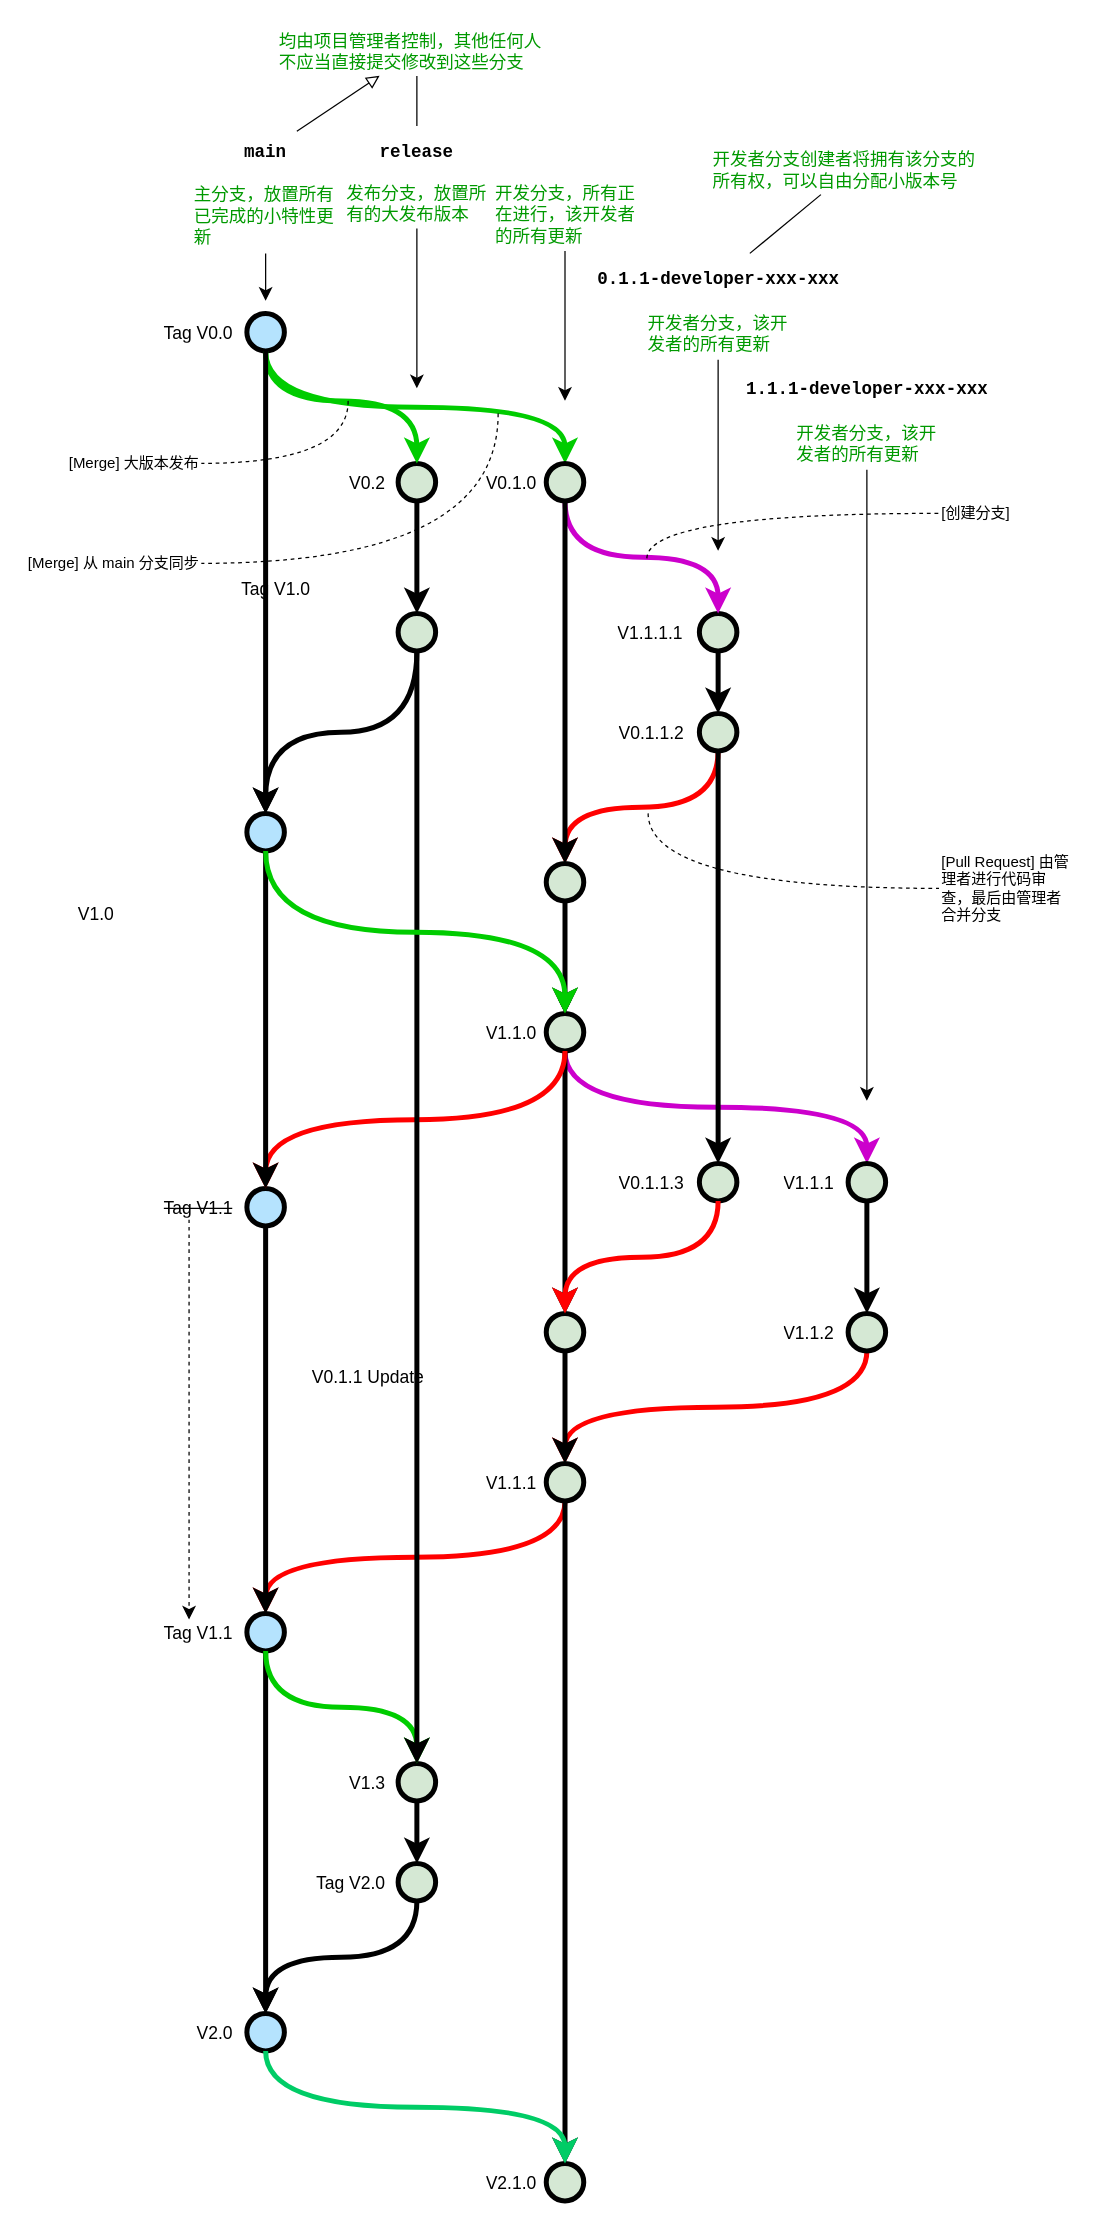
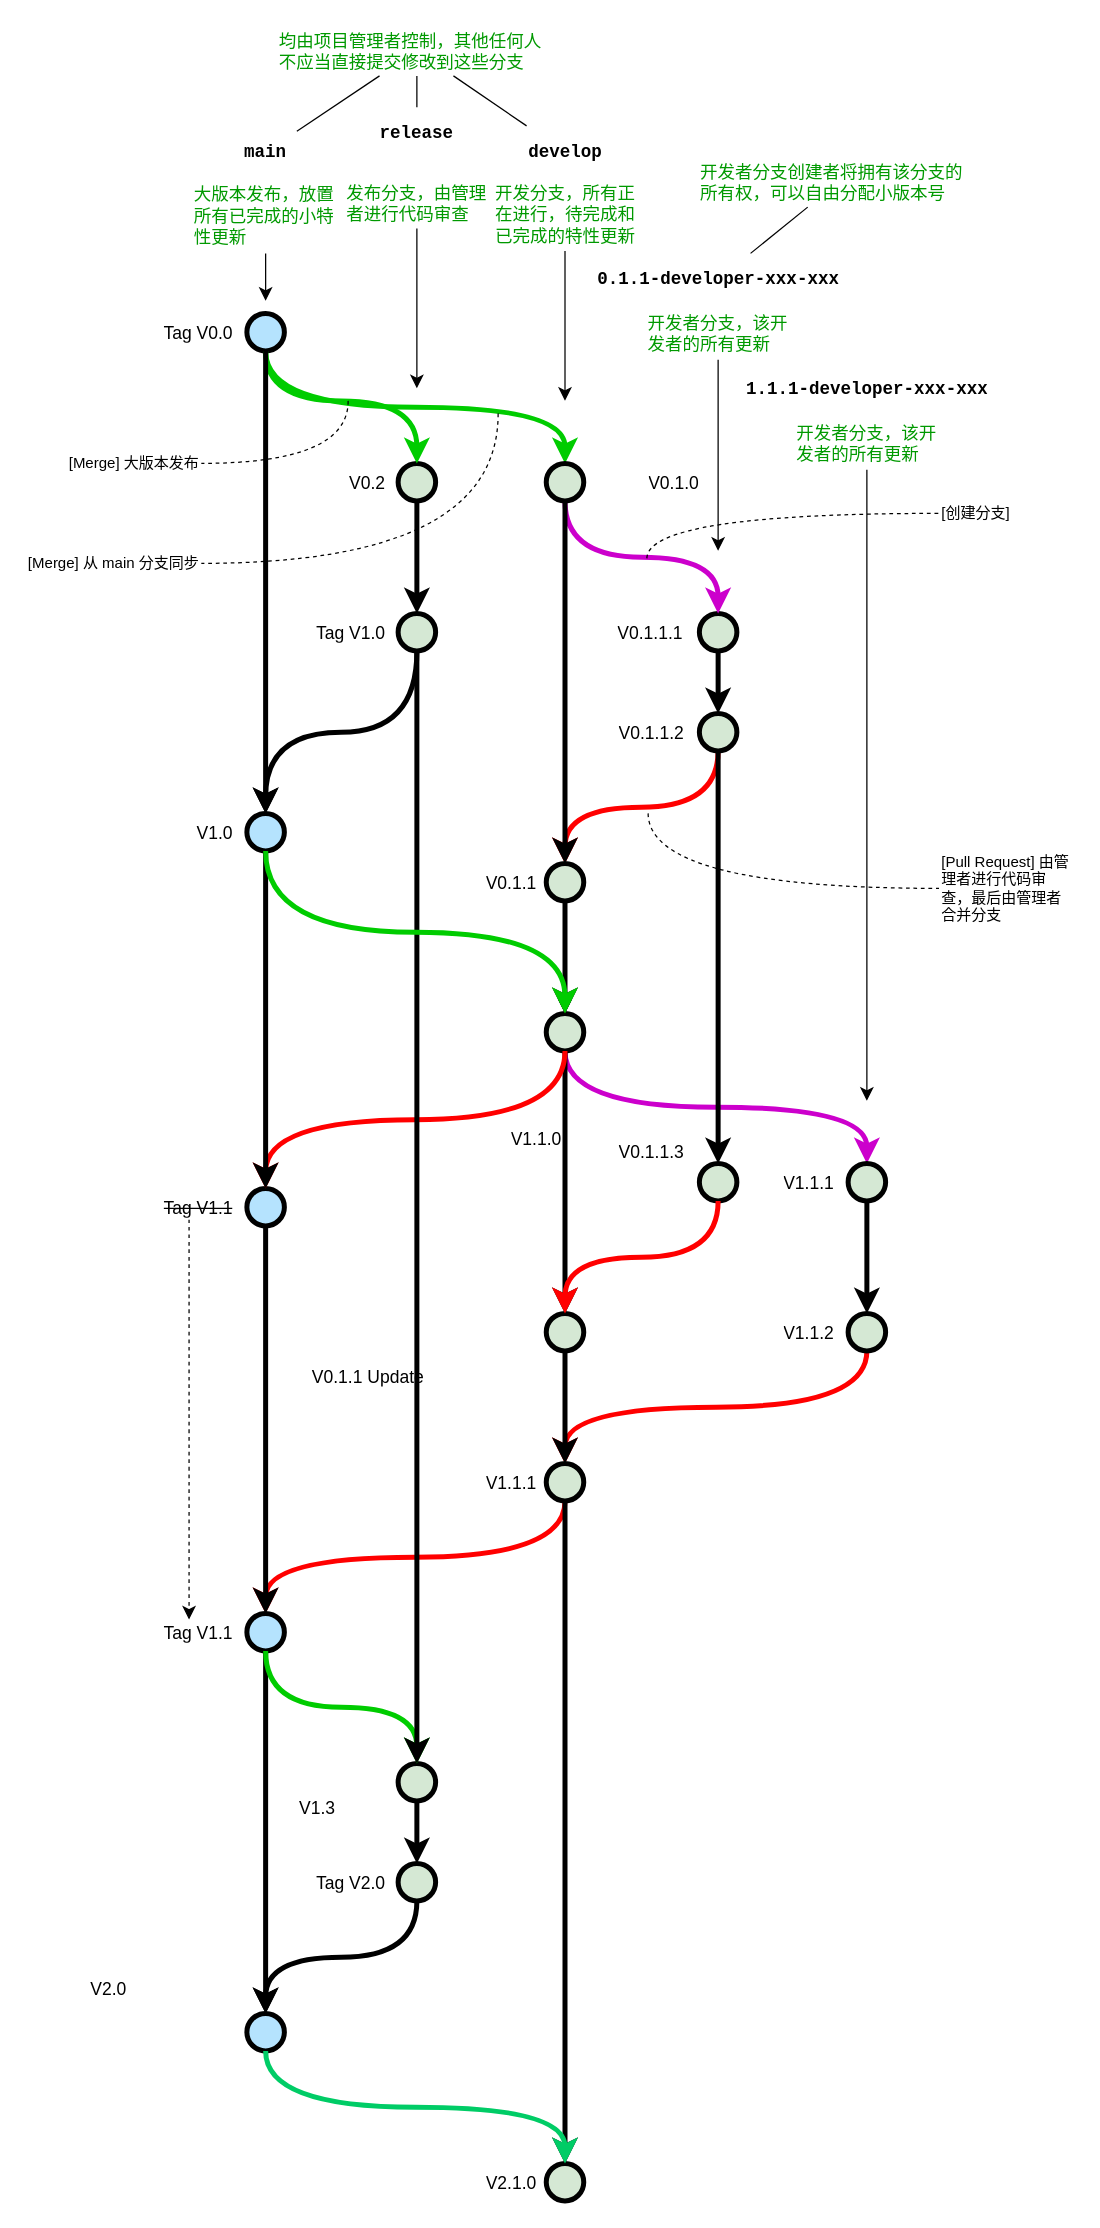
edge "main" -> "均由项目管理者控制，其他任何人不应当直接提交修改到这些分支": arrowhead block -> none
edge "均由项目管理者控制，其他任何人不应当直接提交修改到这些分支" -- "develop": added
node "release": moved (417, 152) -> (417, 133)
node "develop": added
node "开发者分支创建者将拥有该分支的所有权，可以自由分配小版本号": moved (851, 169) -> (839, 182)
node "发布分支，放置所有的大发布版本": label "发布分支，放置所有的大发布版本" -> "发布分支，由管理者进行代码审查"
node "开发分支，所有正在进行，该开发者的所有更新": label "开发分支，所有正在进行，该开发者的所有更新" -> "开发分支，所有正在进行，待完成和已完成的特性更新"
node "主分支，放置所有已完成的小特性更新": label "主分支，放置所有已完成的小特性更新" -> "大版本发布，放置所有已完成的小特性更新"
node "V0.1.0": moved (512, 482) -> (675, 482)
node "Tag V1.0": moved (267, 588) -> (342, 632)
node "V1.1.1.1": label "V1.1.1.1" -> "V0.1.1.1"
node "V0.1.1": added
node "V1.0": moved (70, 913) -> (189, 832)
node "V1.1.0": moved (512, 1032) -> (537, 1138)
node "V0.1.1.3": moved (647, 1182) -> (647, 1151)
node "V1.3": moved (342, 1782) -> (292, 1807)
node "V2.0": moved (189, 2032) -> (83, 1988)
